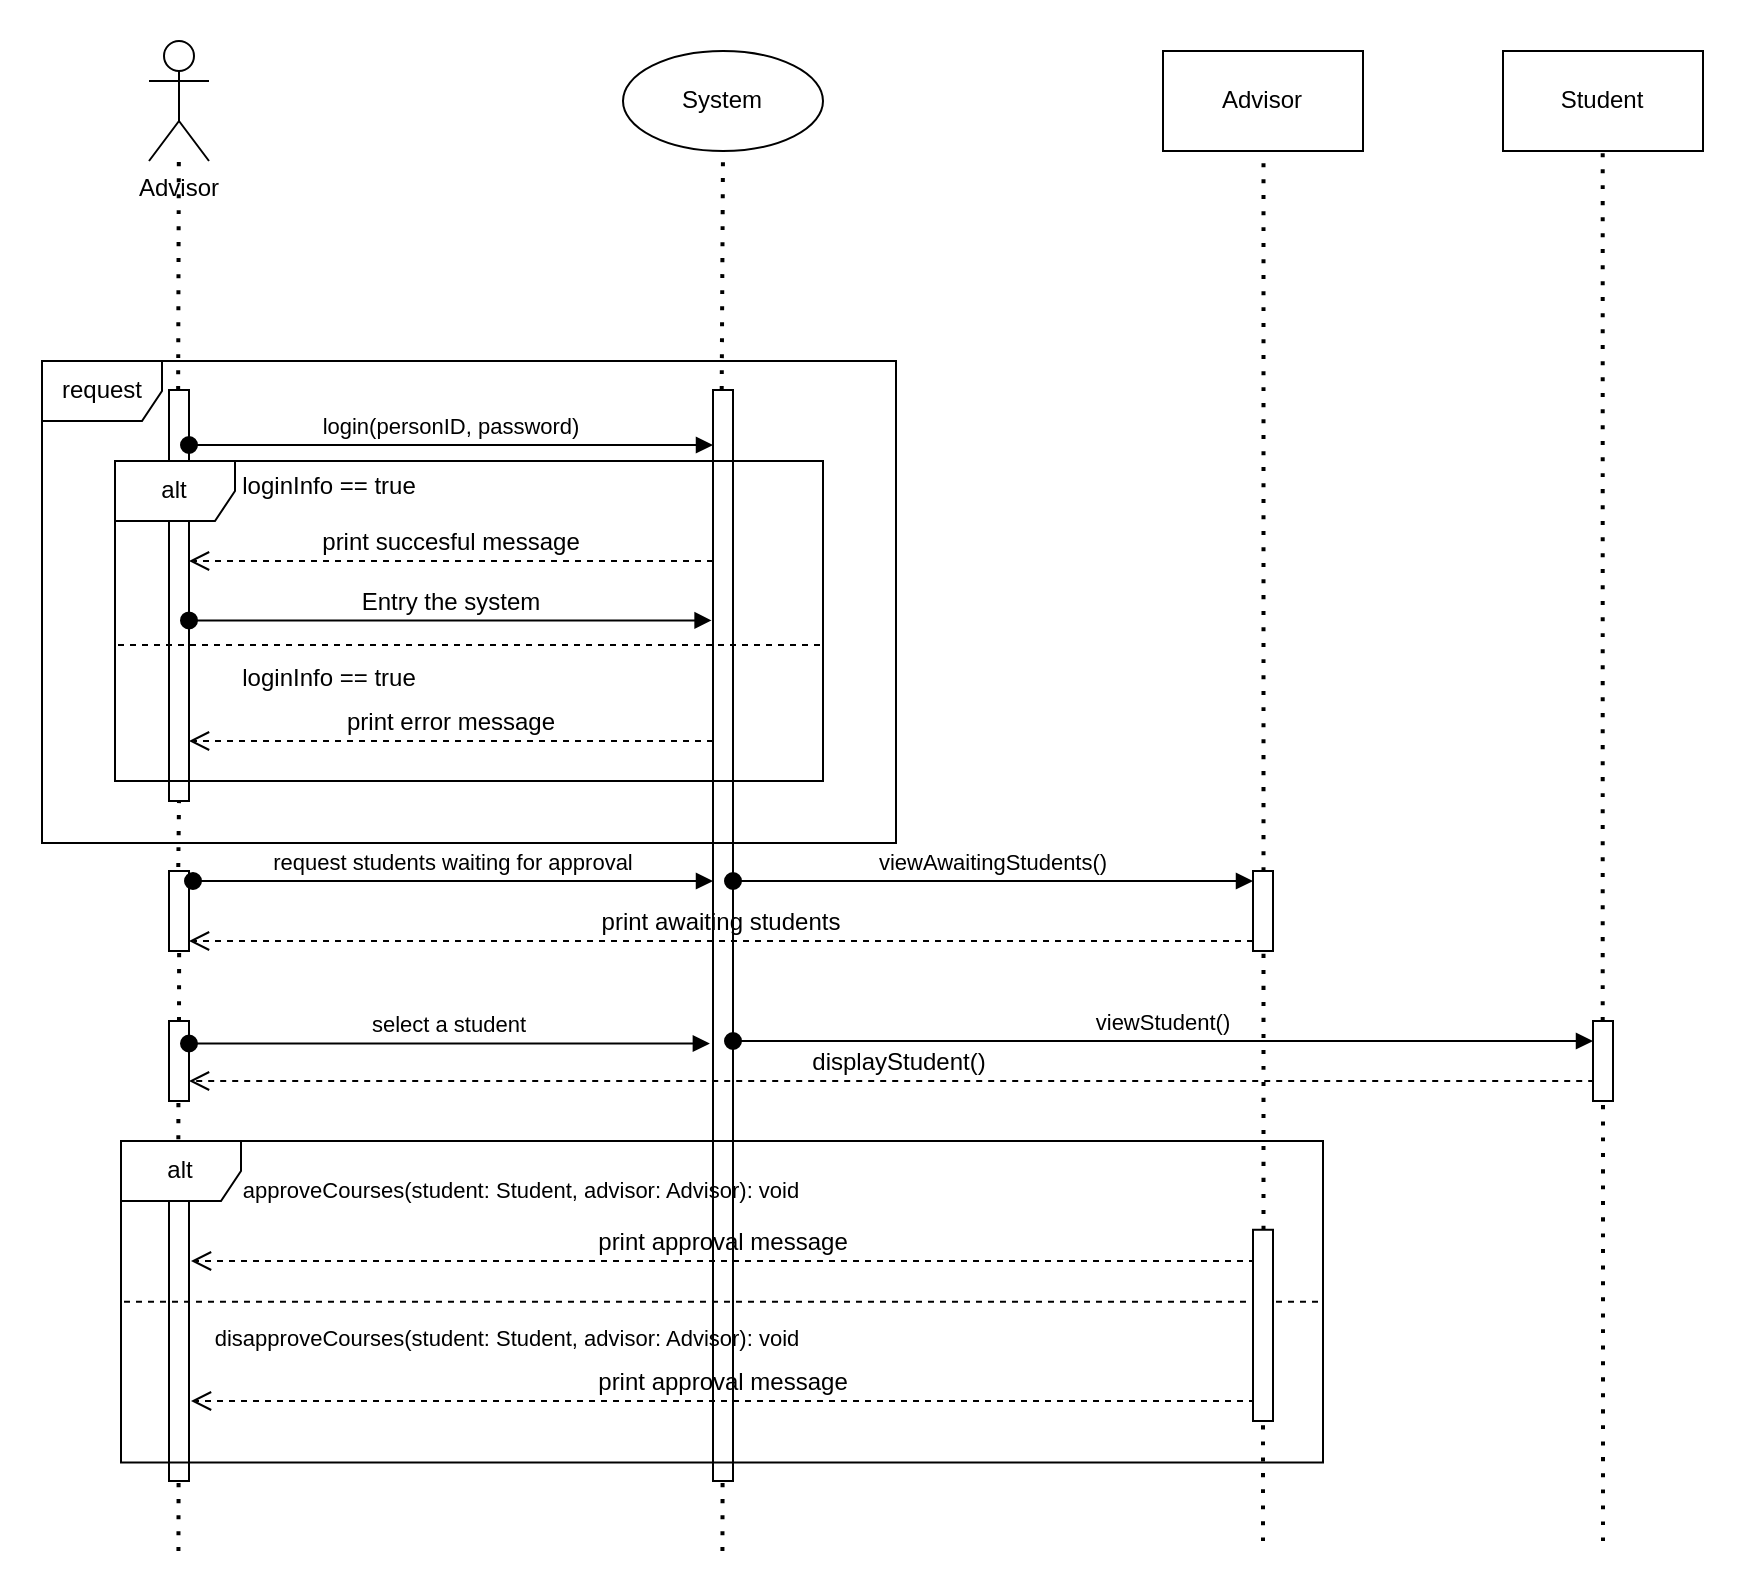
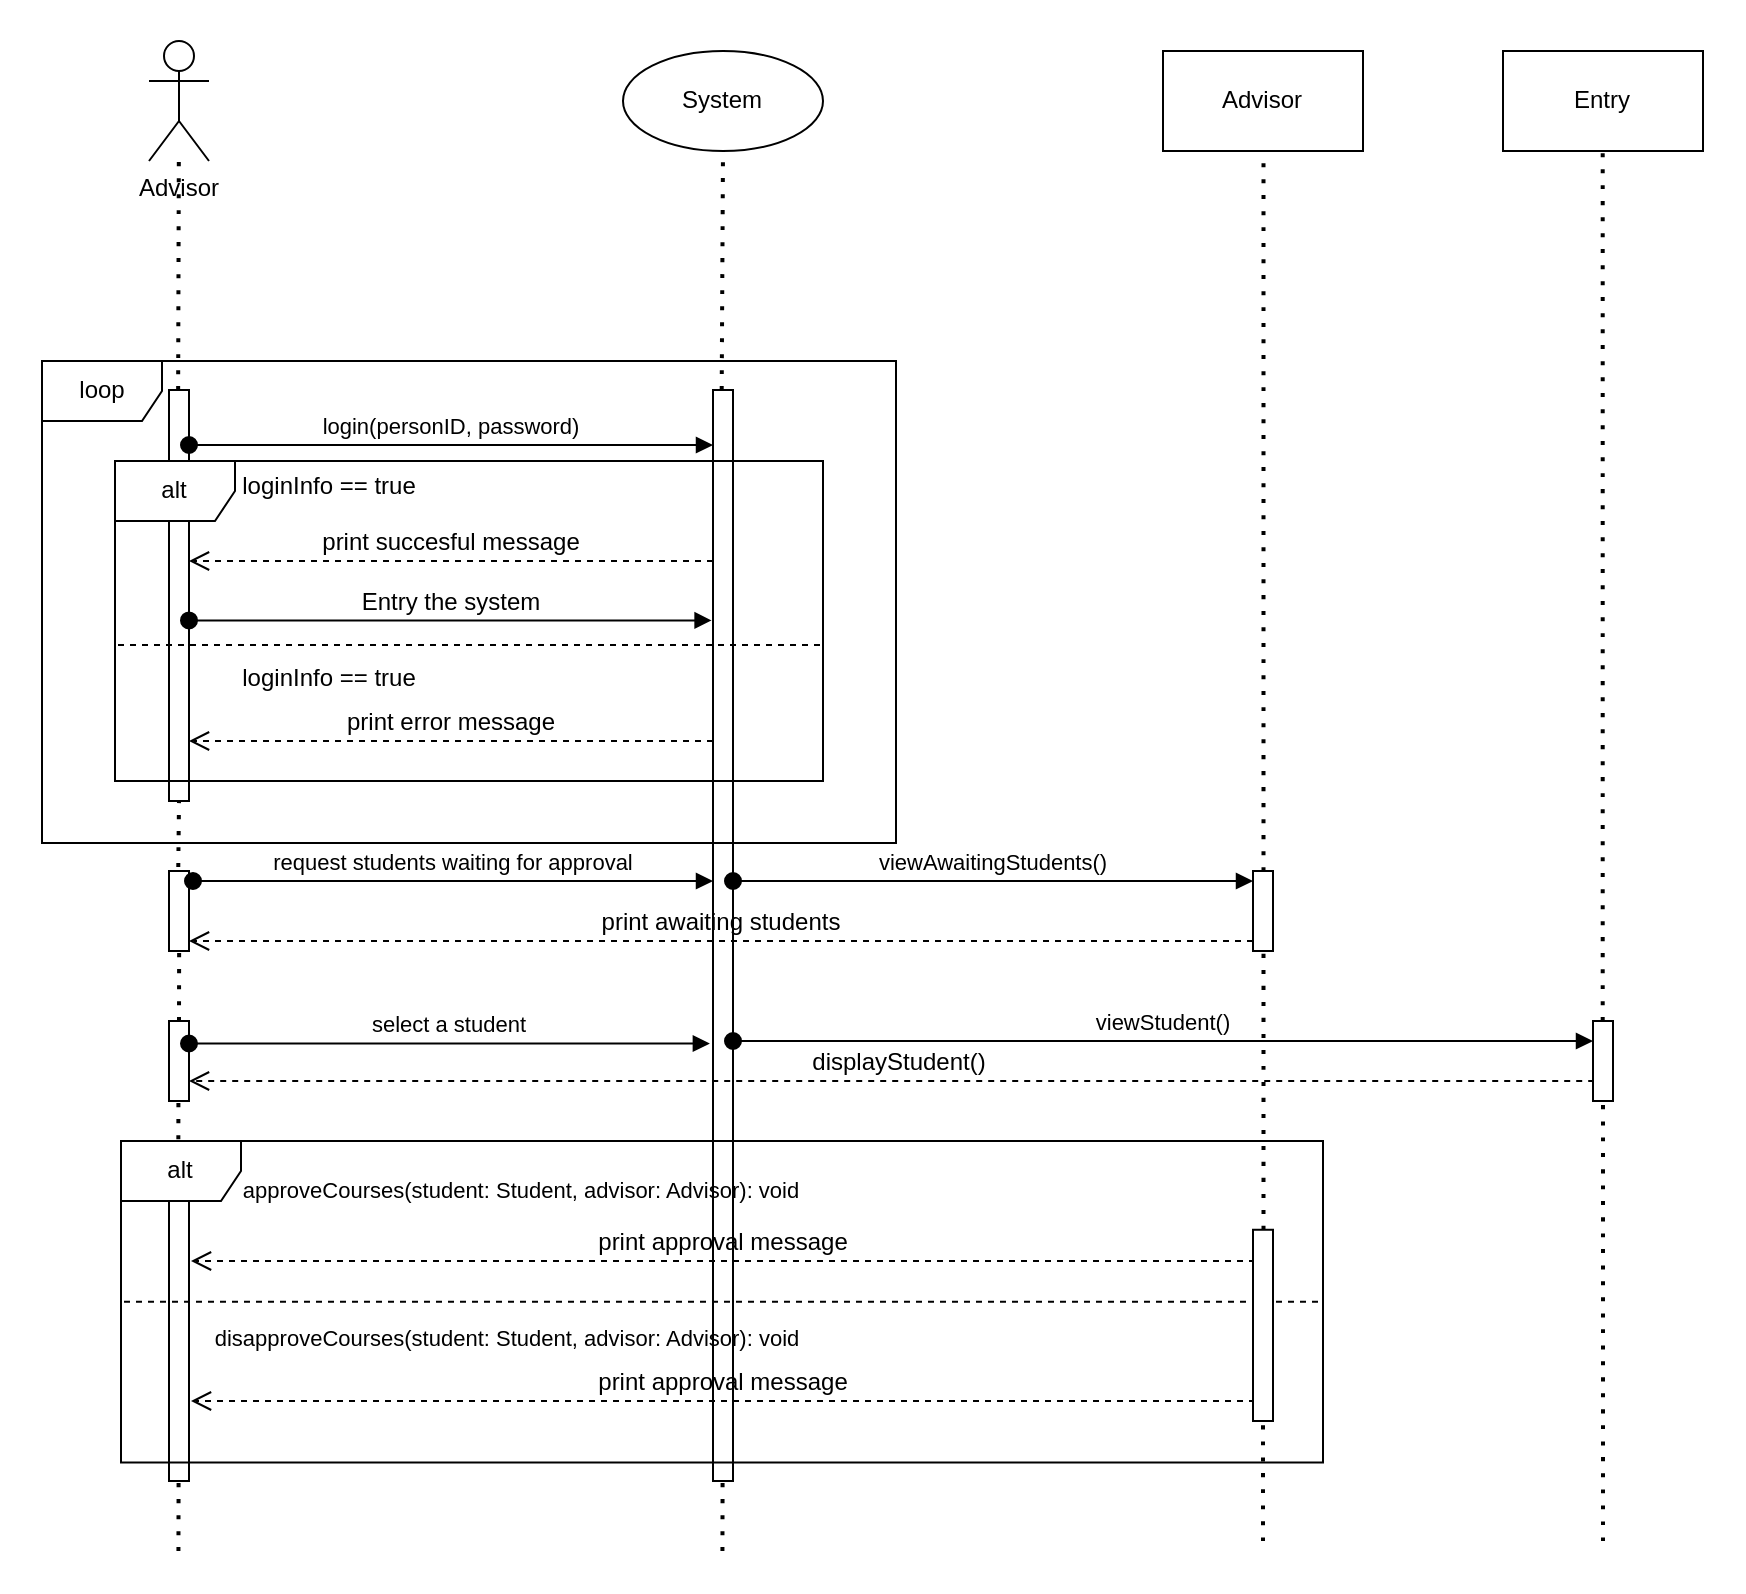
node "Student": label "Student" -> "Entry"
node "request": label "request" -> "loop"
